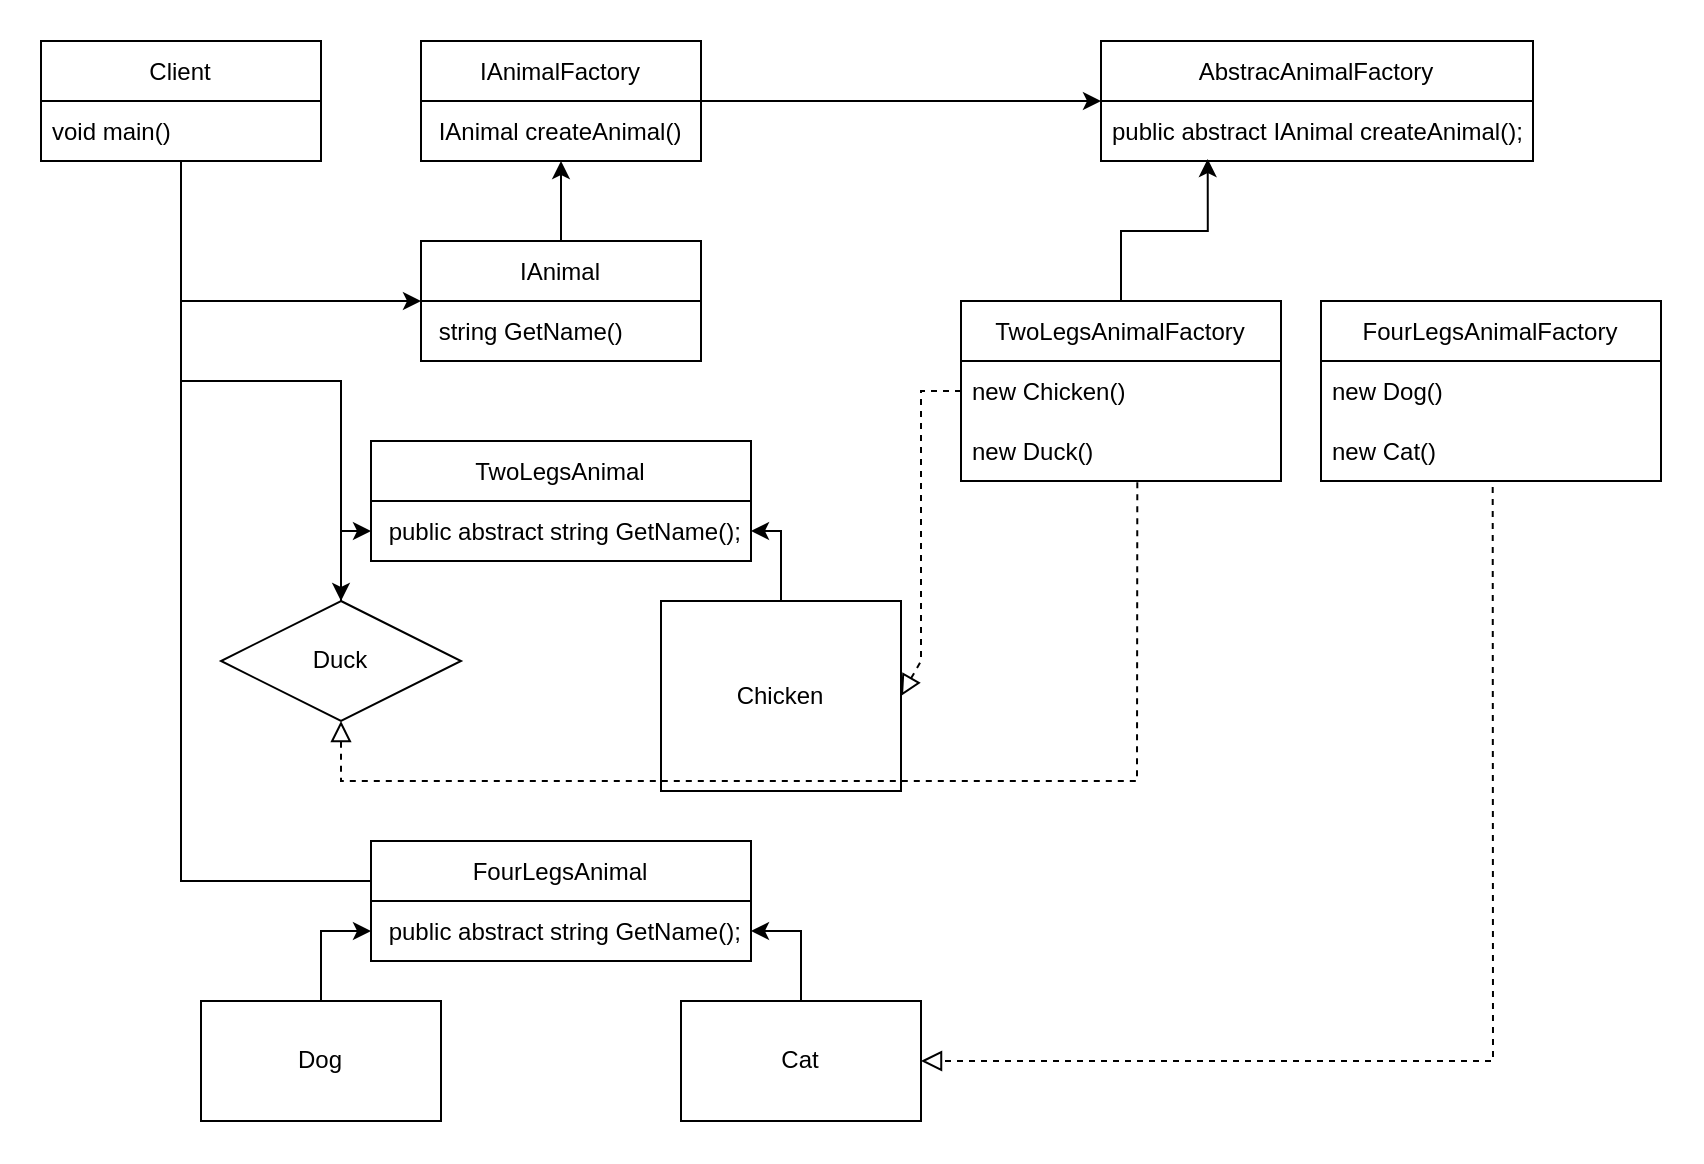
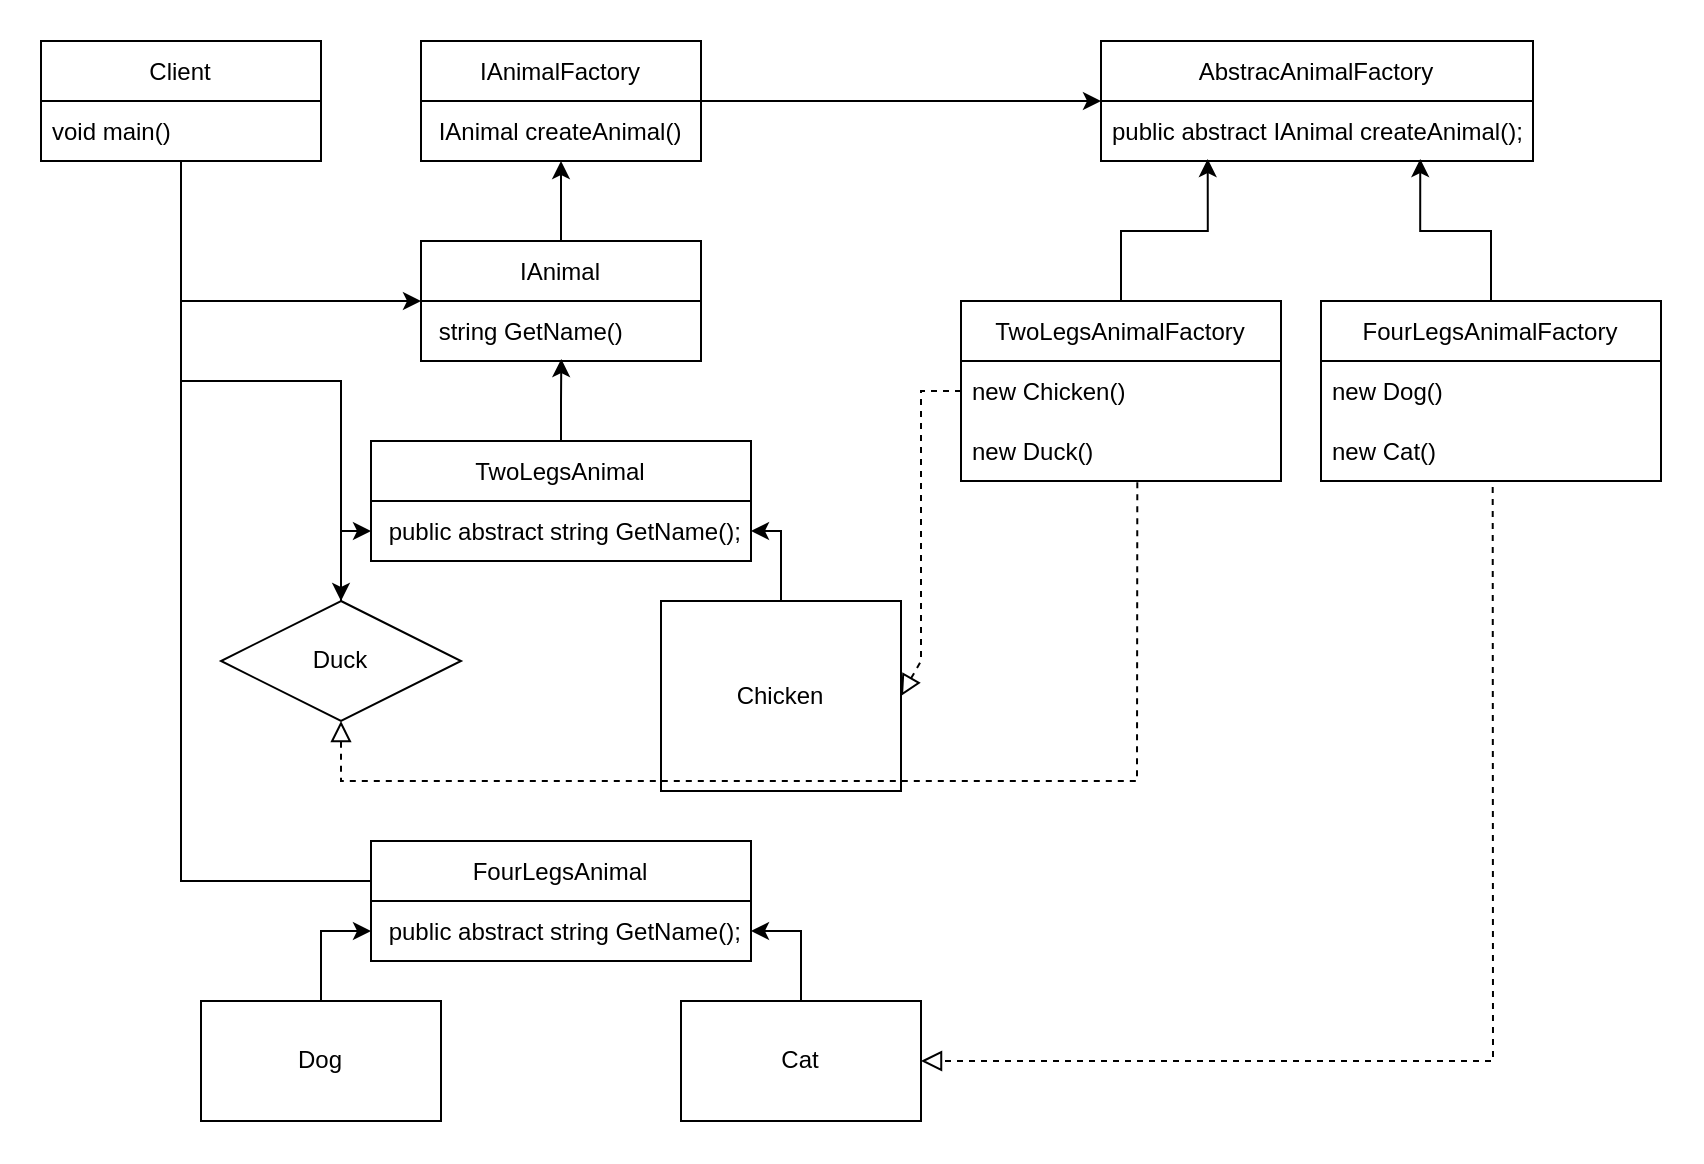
edge "FourLegsAnimalFactory" -> "public abstract IAnimal createAnimal();": added
edge "TwoLegsAnimal" -> "string GetName()": added
